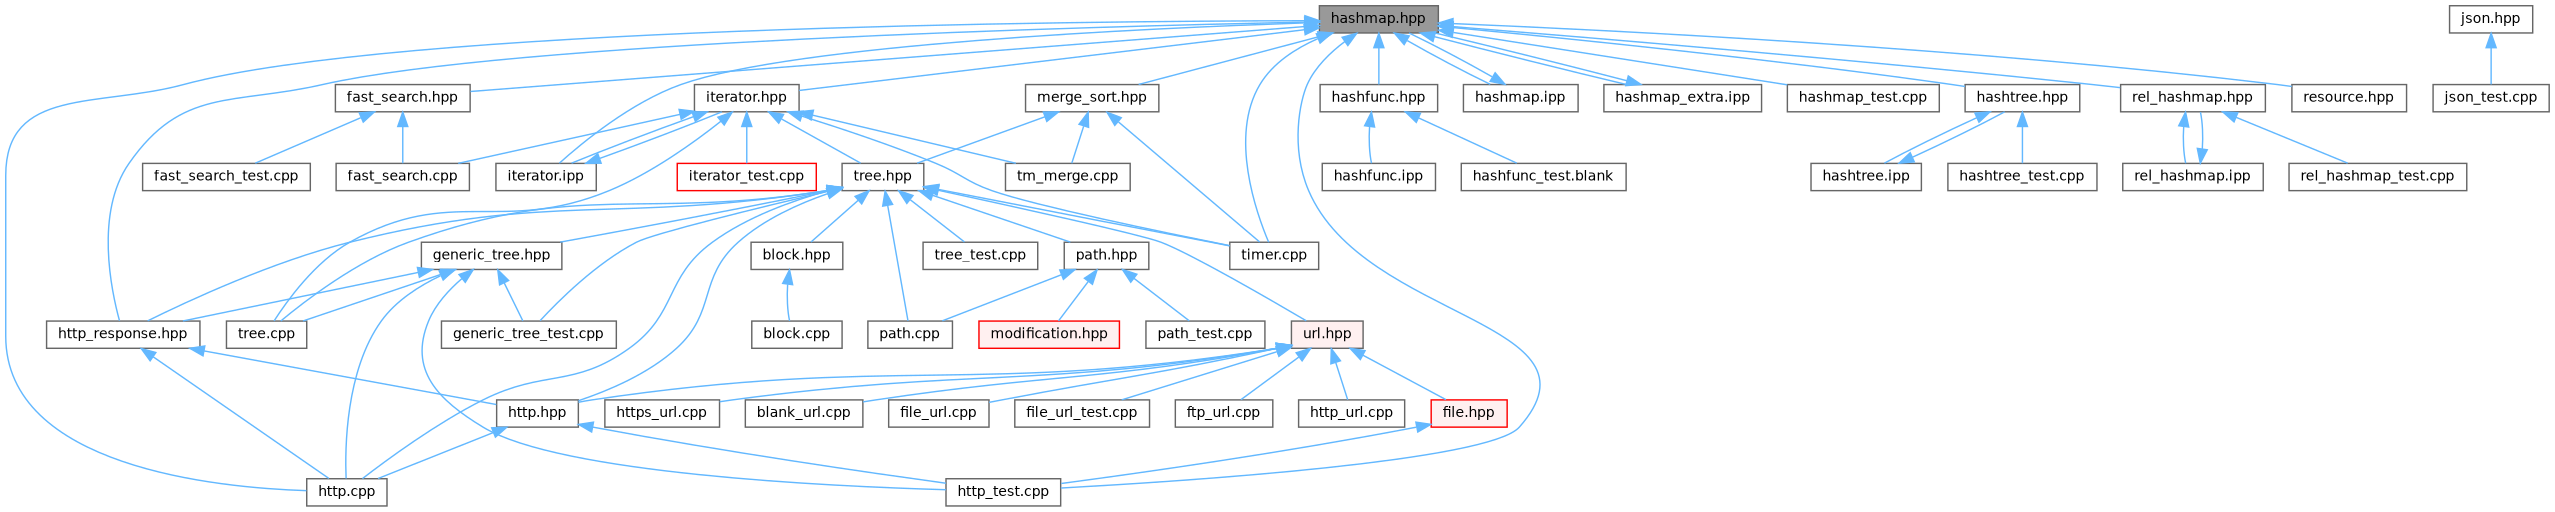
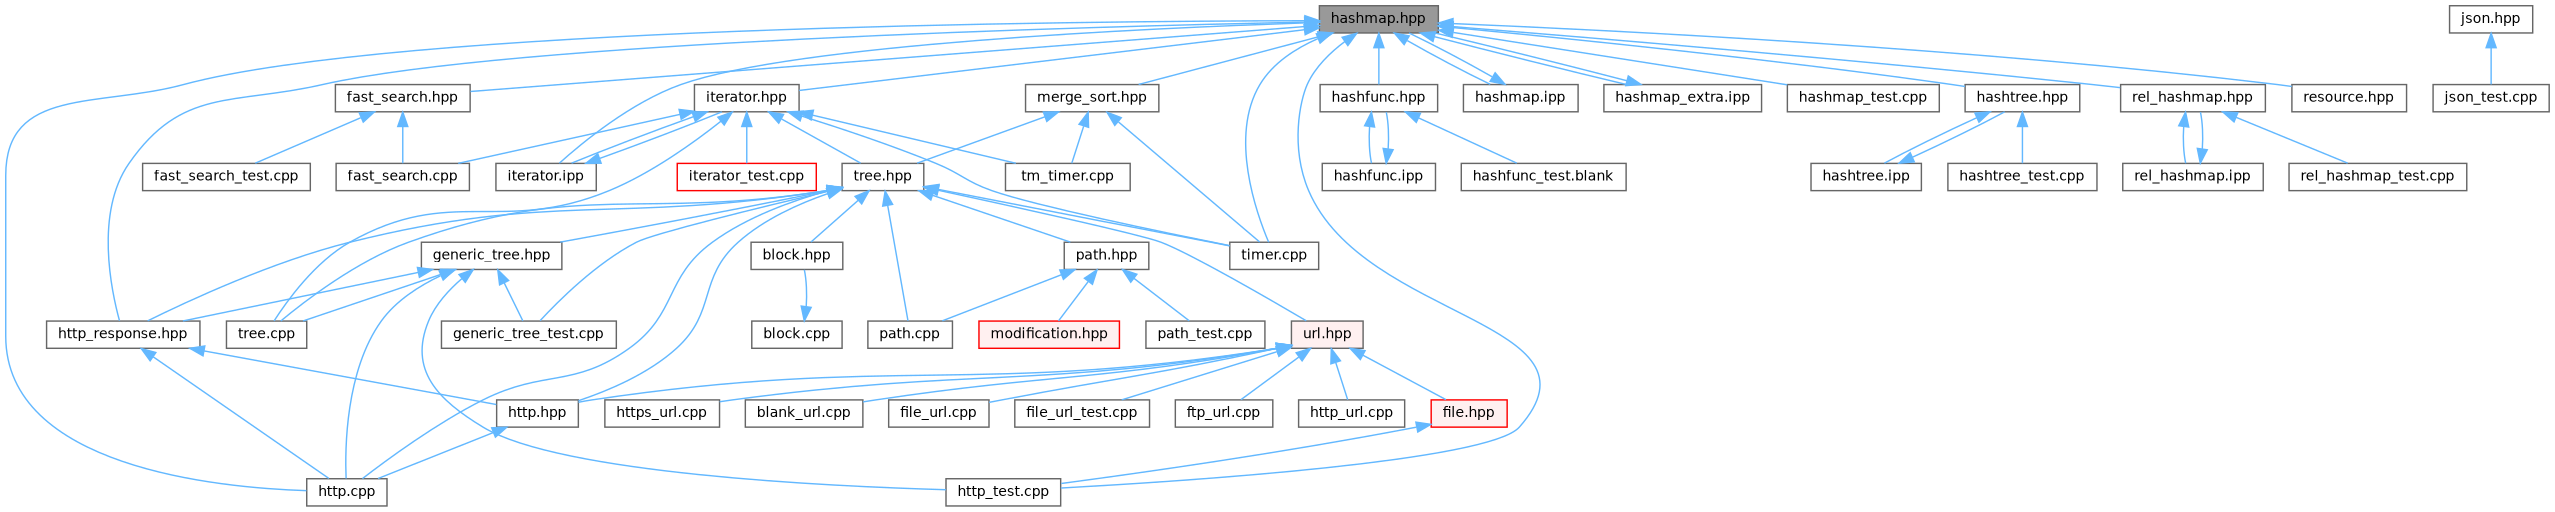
edge "hashfunc.hpp" -> "hashfunc.ipp": added
node "tm_merge.cpp": label "tm_merge.cpp" -> "tm_timer.cpp"
node "tree_test.cpp": removed
edge "block.cpp" -> "block.hpp": reversed
edge "http_test.cpp" -> "http.hpp": removed
